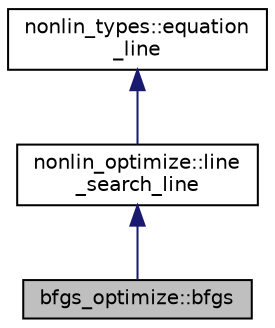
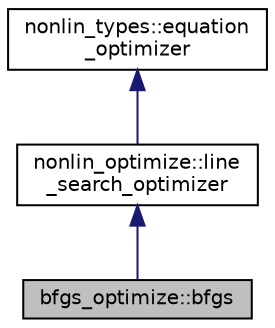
node "nonlin_types::equation _line": label "nonlin_types::equation _line" -> "nonlin_types::equation _optimizer"
node "nonlin_optimize::line _search_line": label "nonlin_optimize::line _search_line" -> "nonlin_optimize::line _search_optimizer"
